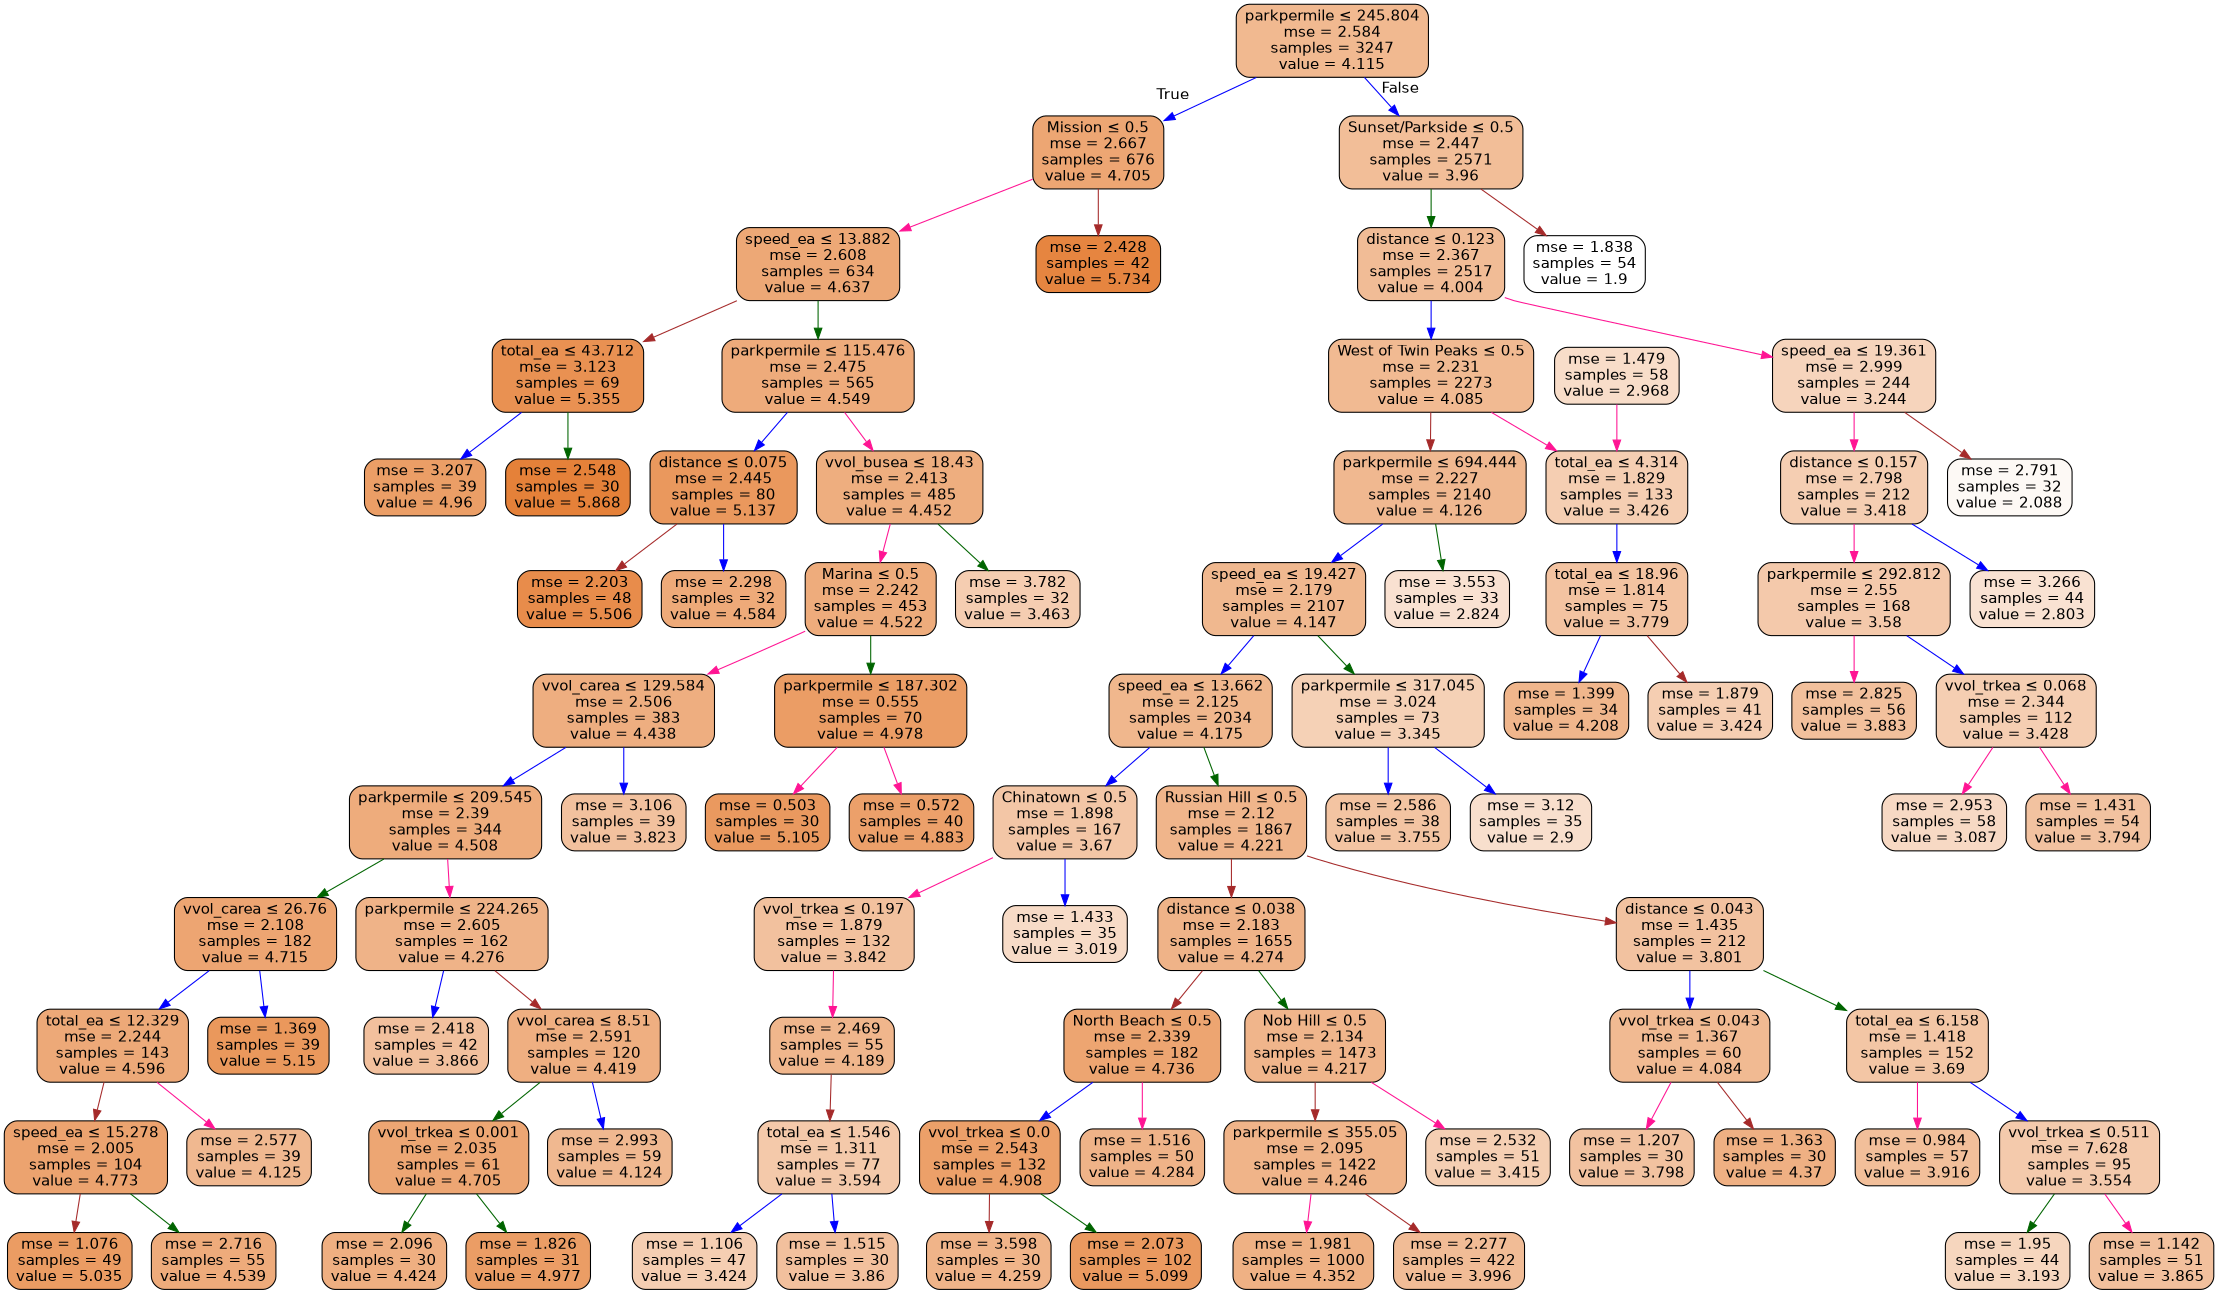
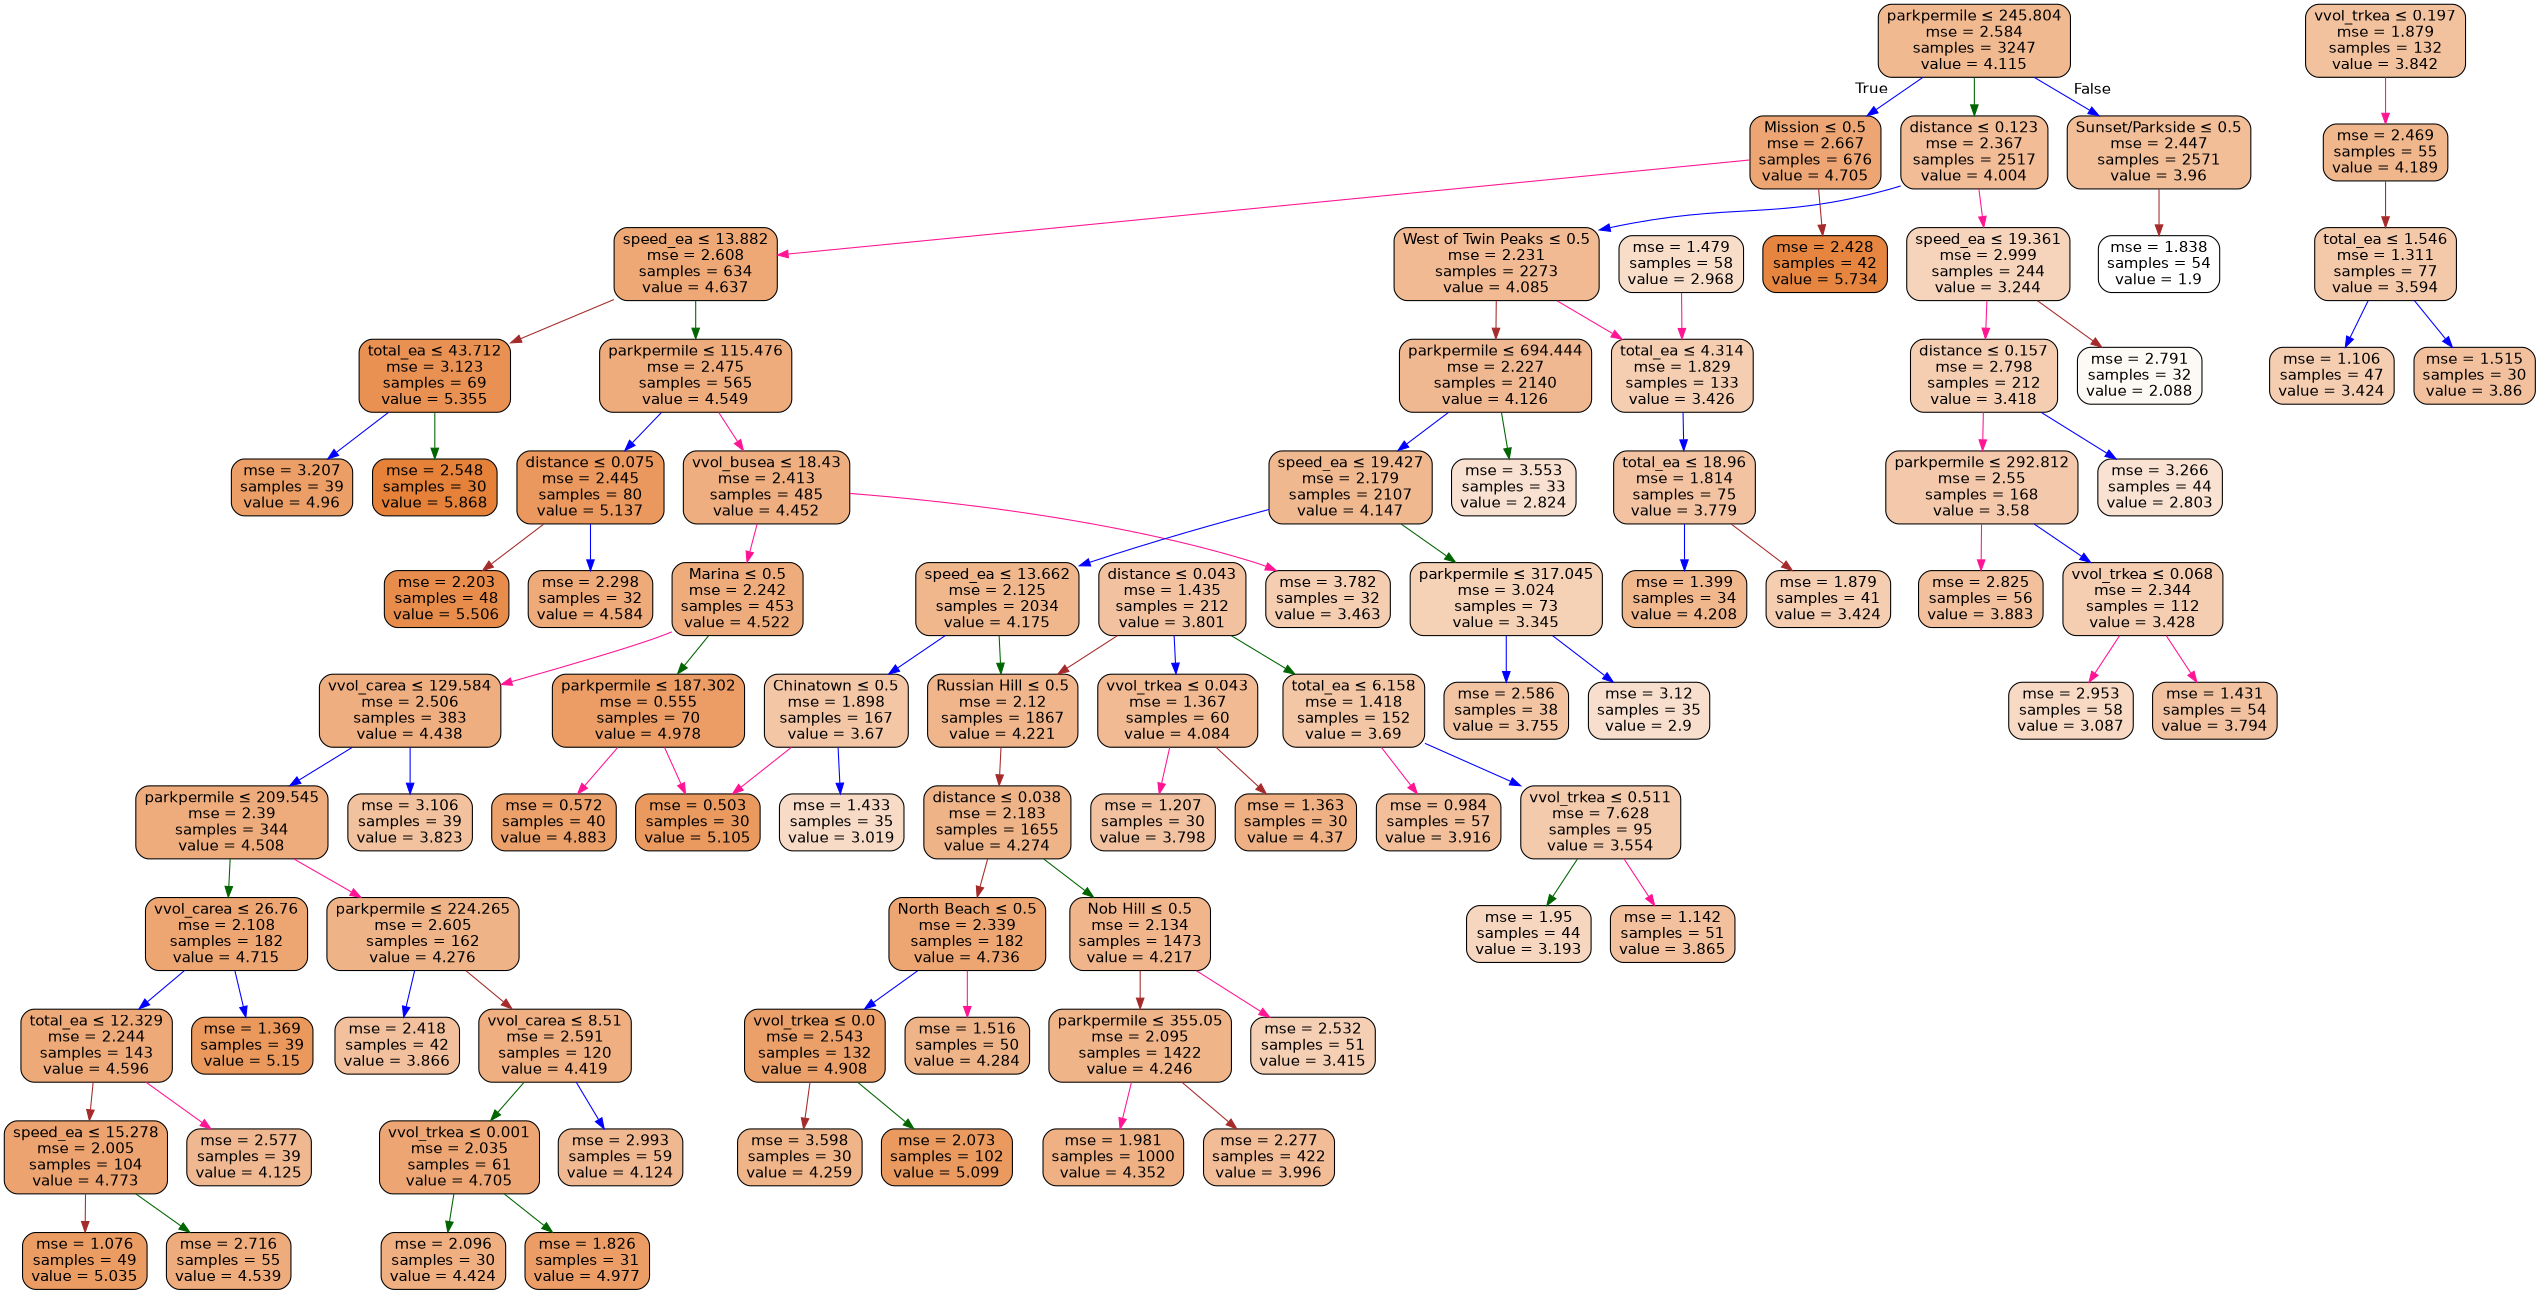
edge "Sunset/Parkside ≤ 0.5" -> "distance ≤ 0.123": now "parkpermile ≤ 245.804" -> "distance ≤ 0.123"
edge "vvol_busea ≤ 18.43" -> "mse = 3.782": color darkgreen -> deeppink
edge "Chinatown ≤ 0.5" -> "vvol_trkea ≤ 0.197": now "Chinatown ≤ 0.5" -> "mse = 0.503"
edge "Russian Hill ≤ 0.5" -> "distance ≤ 0.043": reversed
